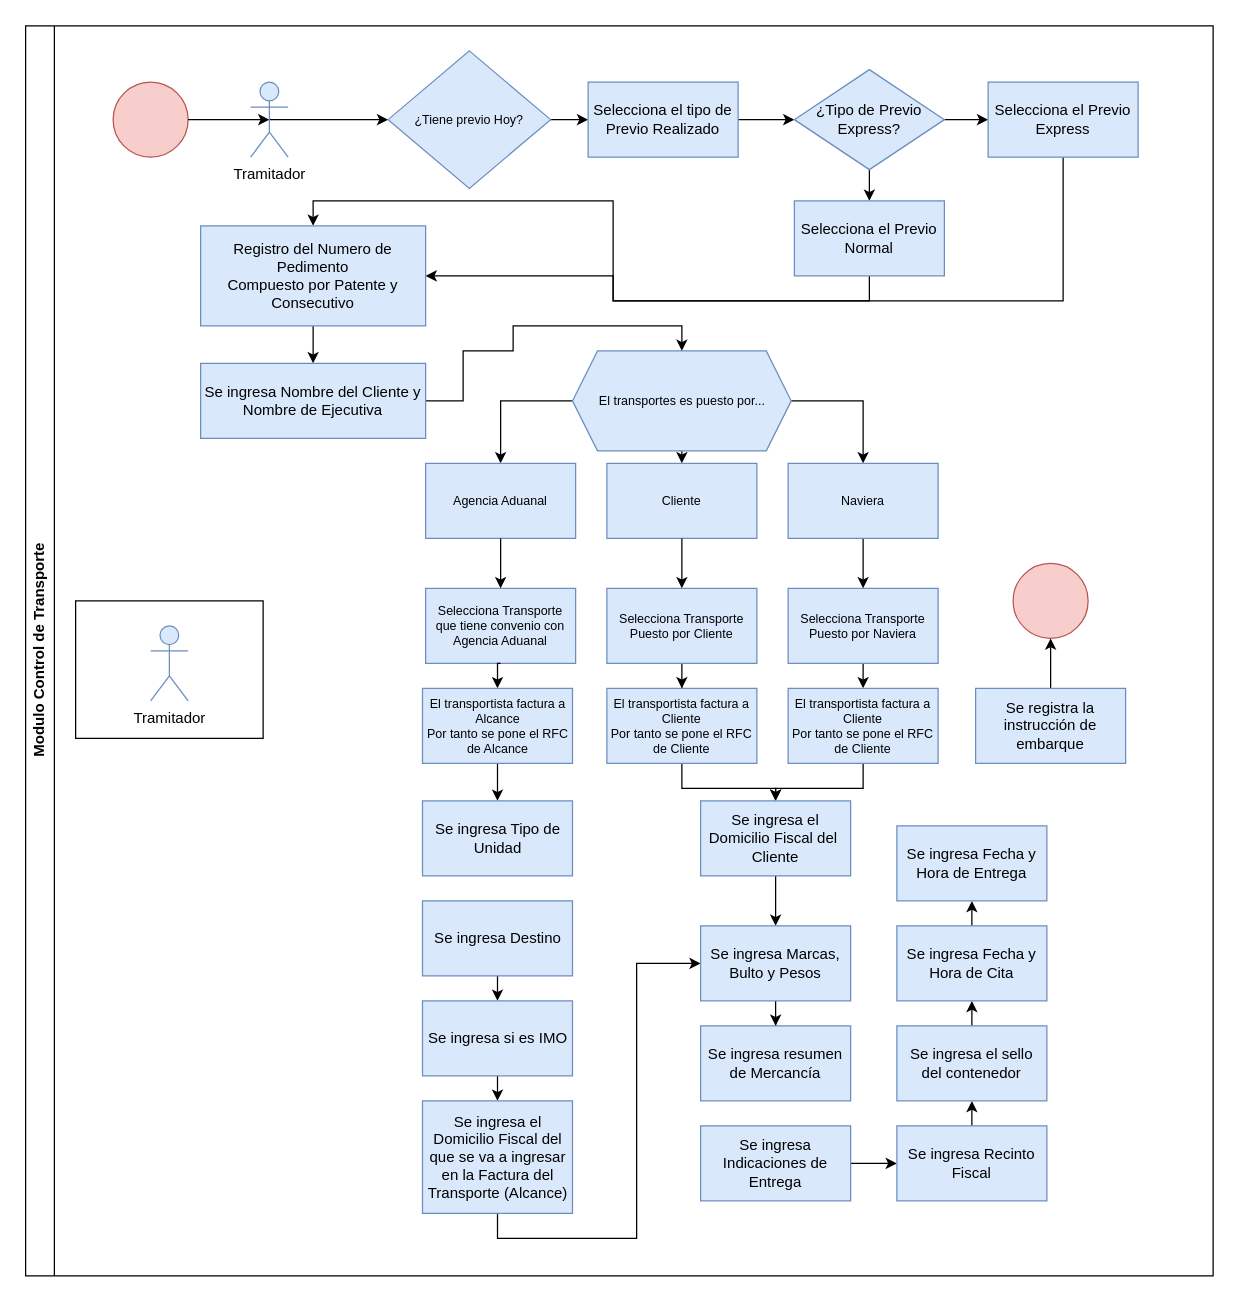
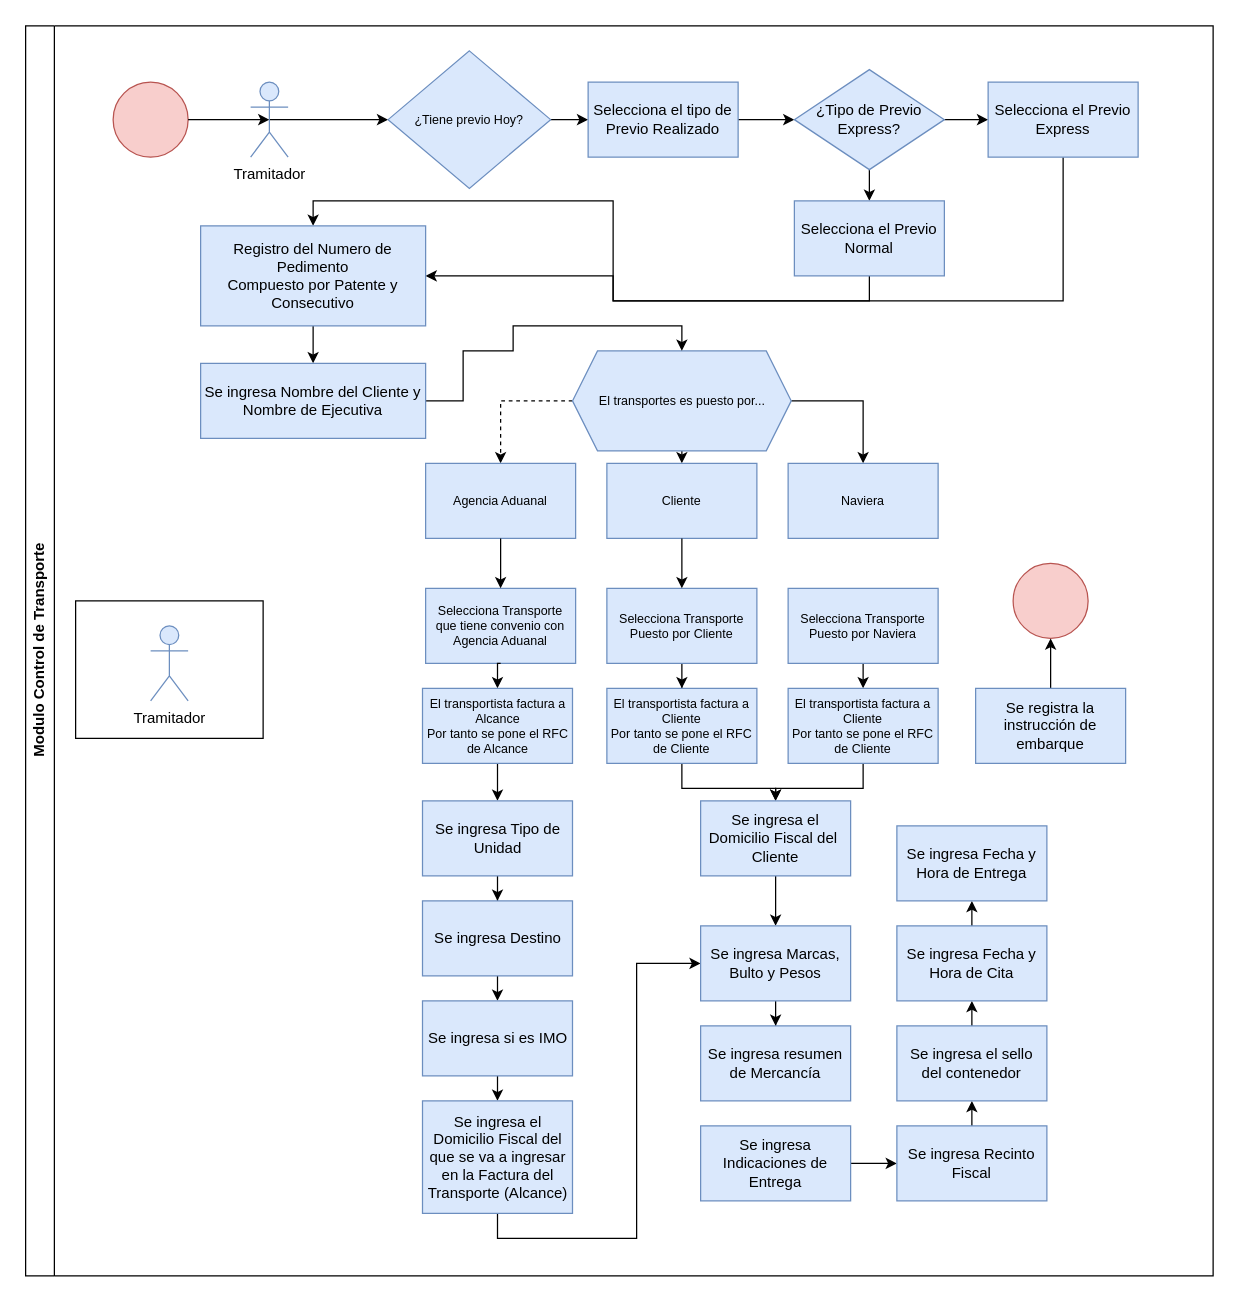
edge "El transportes es puesto por..." -> "Agencia Aduanal": style solid -> dashed
edge "Naviera" -> "Selecciona Transporte Puesto por Naviera": removed
edge "Se ingresa Tipo de Unidad" -> "Se ingresa Destino": added
